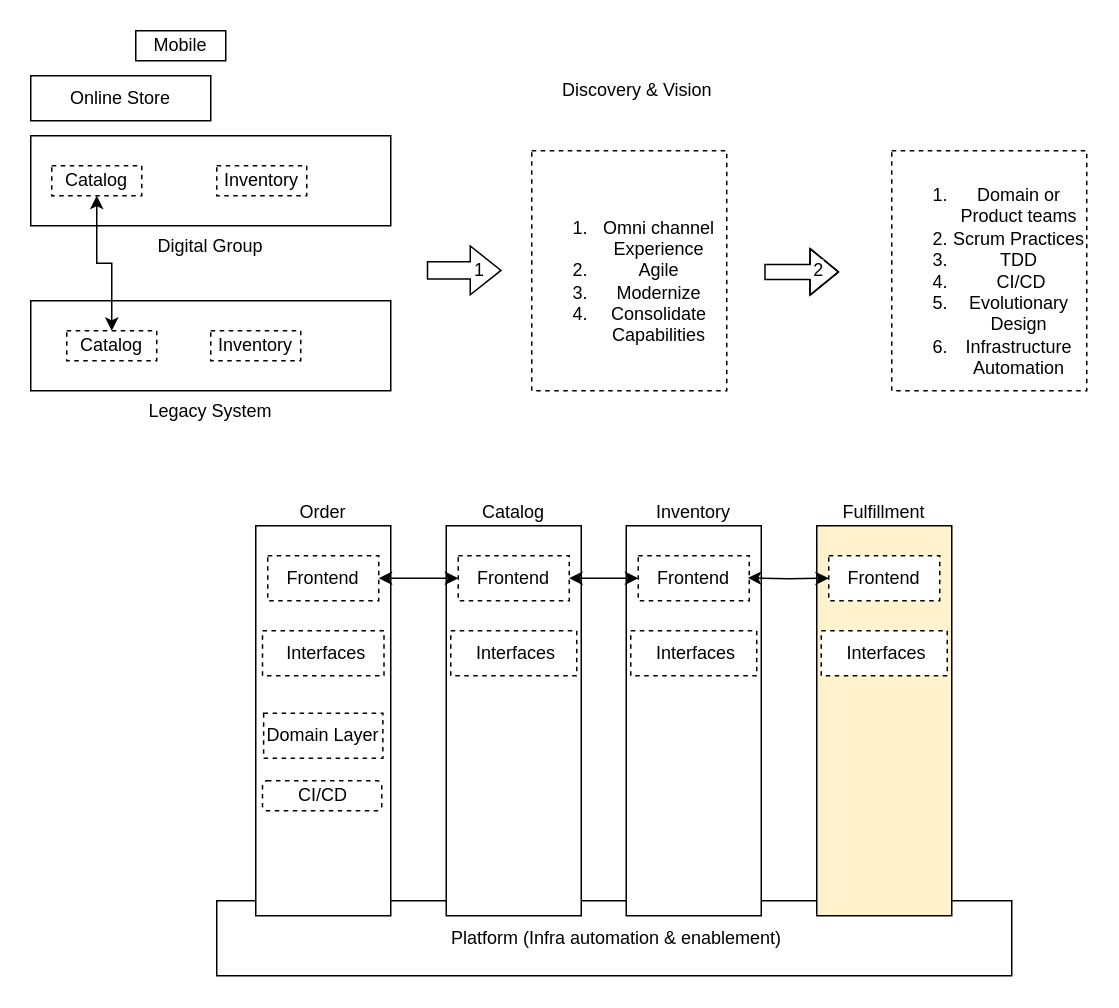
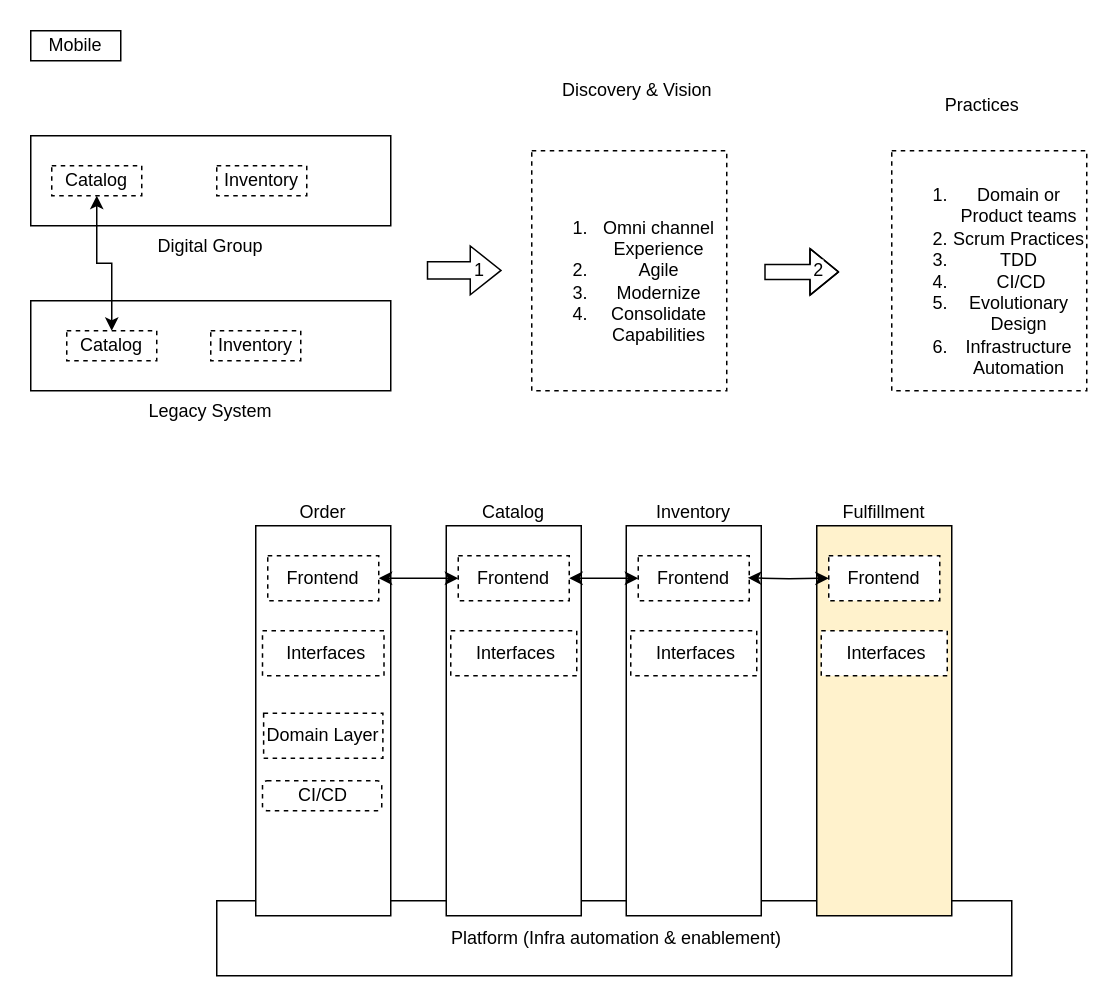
node "Mobile": moved (181, 46) -> (76, 46)
node "Online Store": removed
node "Practices": added
